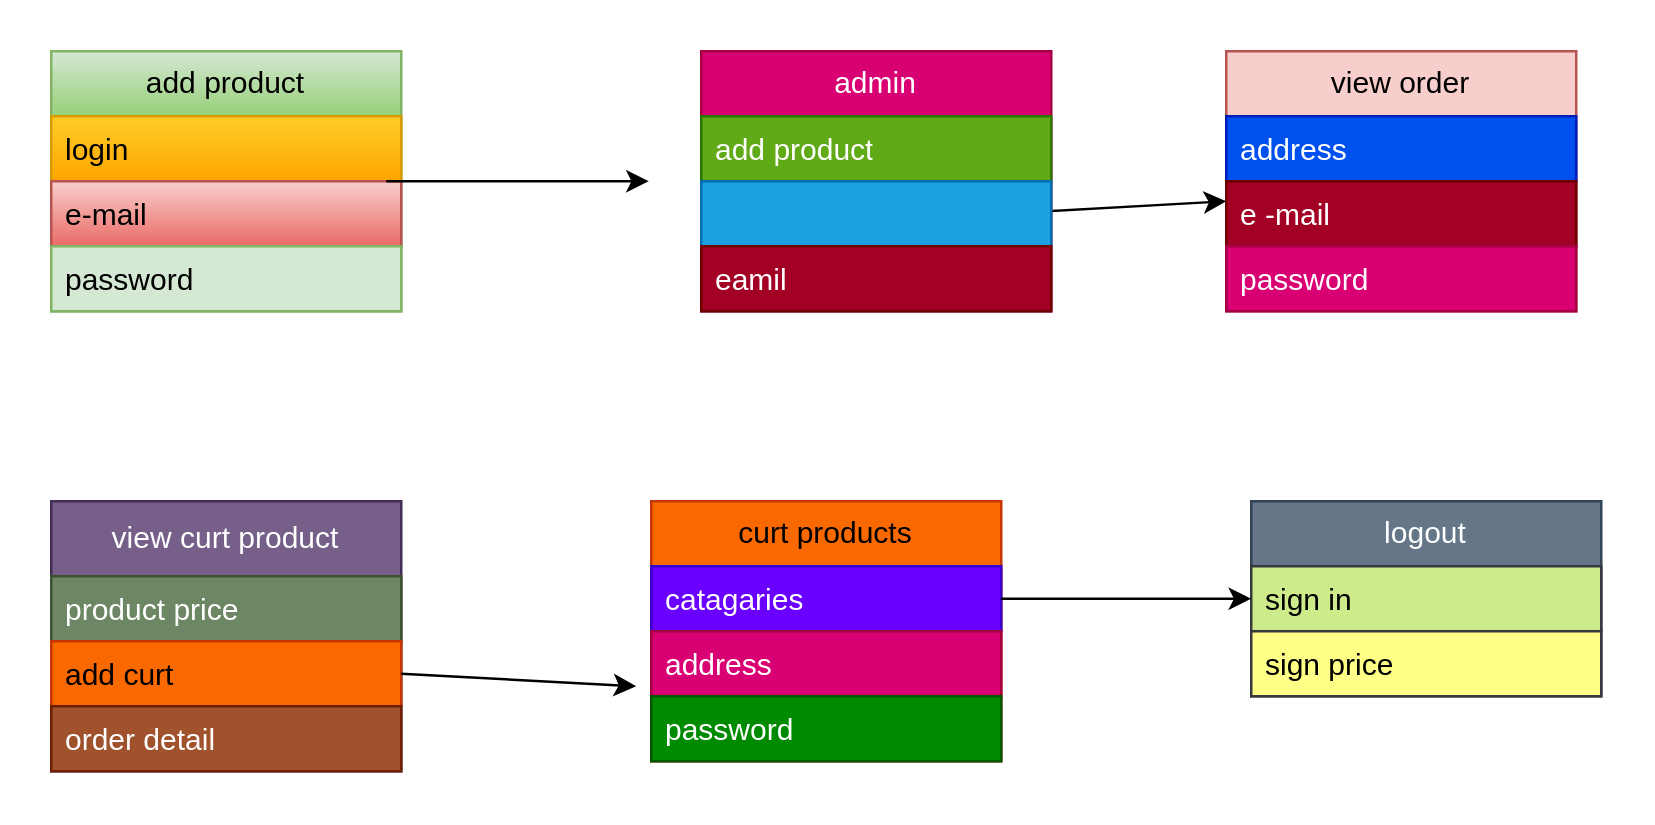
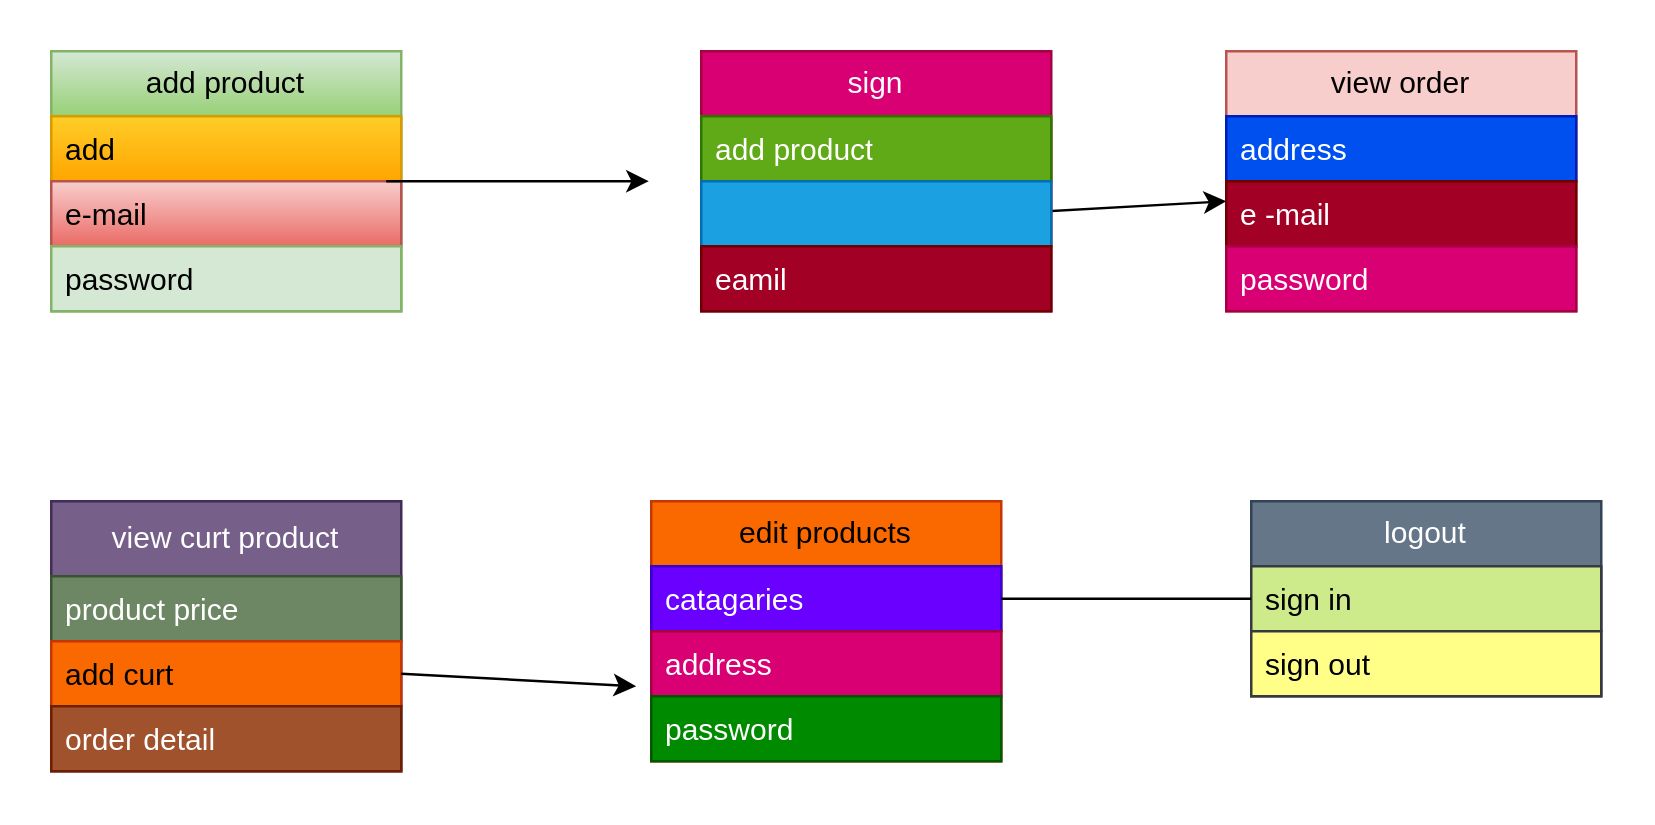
node "admin": label "admin" -> "sign"
node "login": label "login" -> "add"
node "curt products": label "curt products" -> "edit products"
edge "catagaries" -> "sign in": arrowhead classic -> none
node "sign price": label "sign price" -> "sign out"
